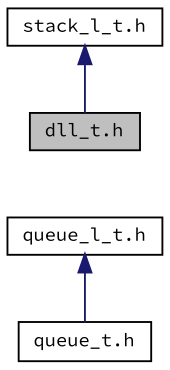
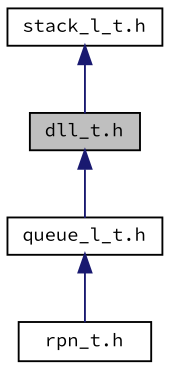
edge "queue_l_t.h" -> "dll_t.h": added
node "queue_t.h": label "queue_t.h" -> "rpn_t.h"
